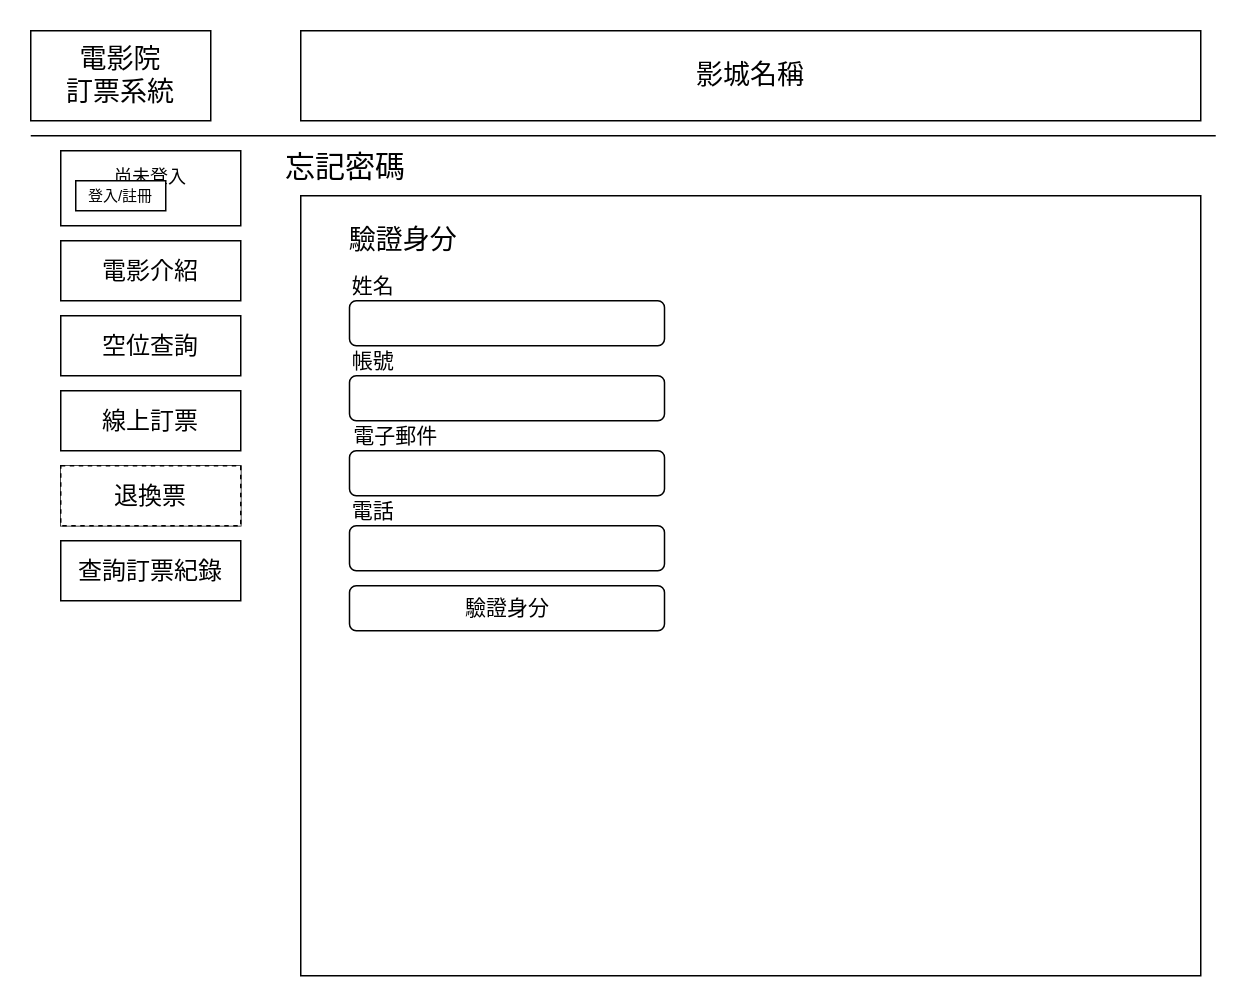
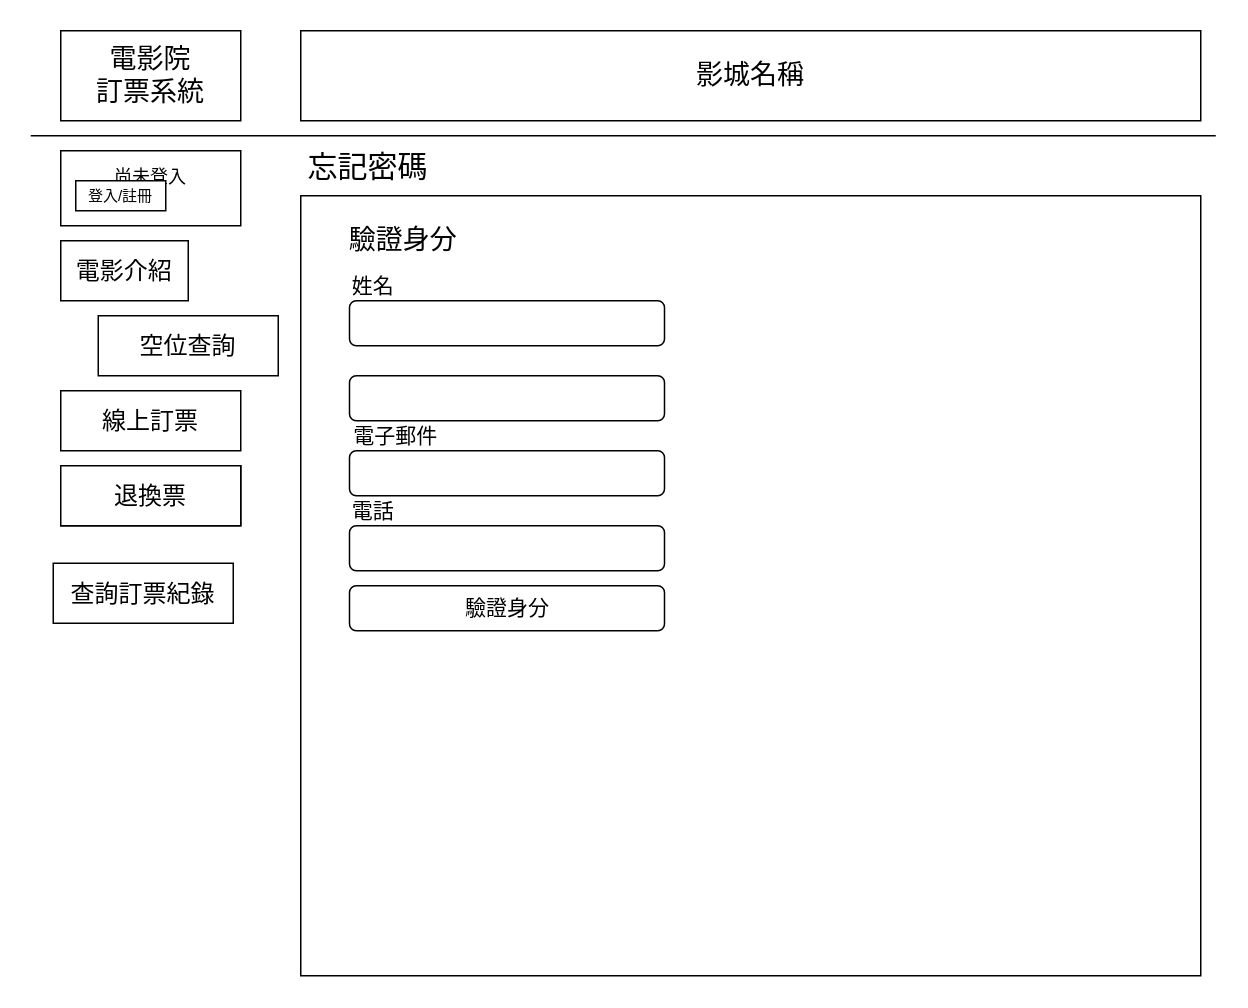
node "電影院 訂票系統": moved (121, 76) -> (151, 76)
node "忘記密碼": moved (346, 166) -> (368, 166)
node "電影介紹": size 180x60 -> 128x60
node "空位查詢": moved (151, 346) -> (188, 346)
node "帳號": removed
node "退換票": style dashed -> solid
node "查詢訂票紀錄": moved (151, 571) -> (143, 593)
